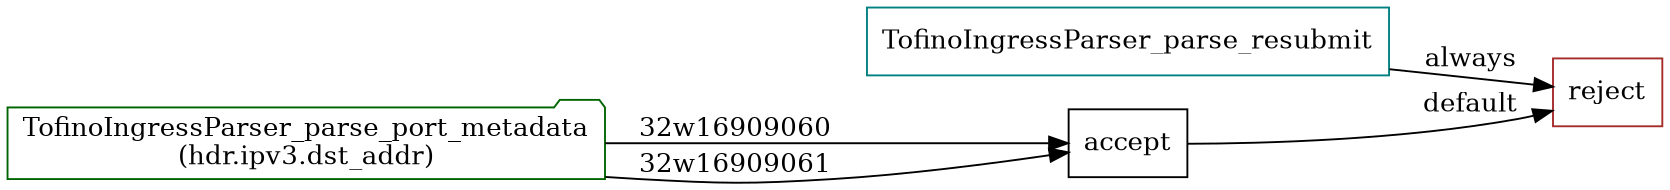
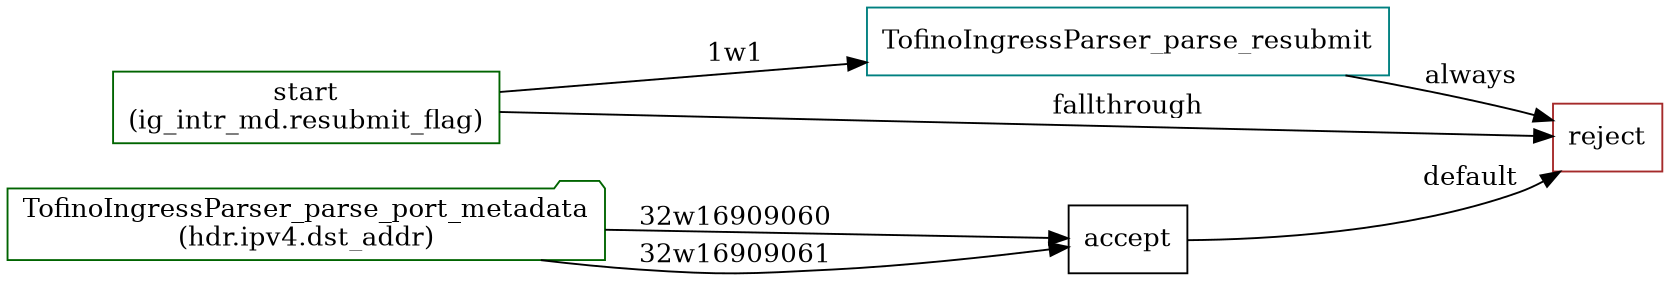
node "start (ig_intr_md.resubmit_flag)": added
node "TofinoIngressParser_parse_port_metadata (hdr.ipv3.dst_addr)": label "TofinoIngressParser_parse_port_metadata (hdr.ipv3.dst_addr)" -> "TofinoIngressParser_parse_port_metadata (hdr.ipv4.dst_addr)"
